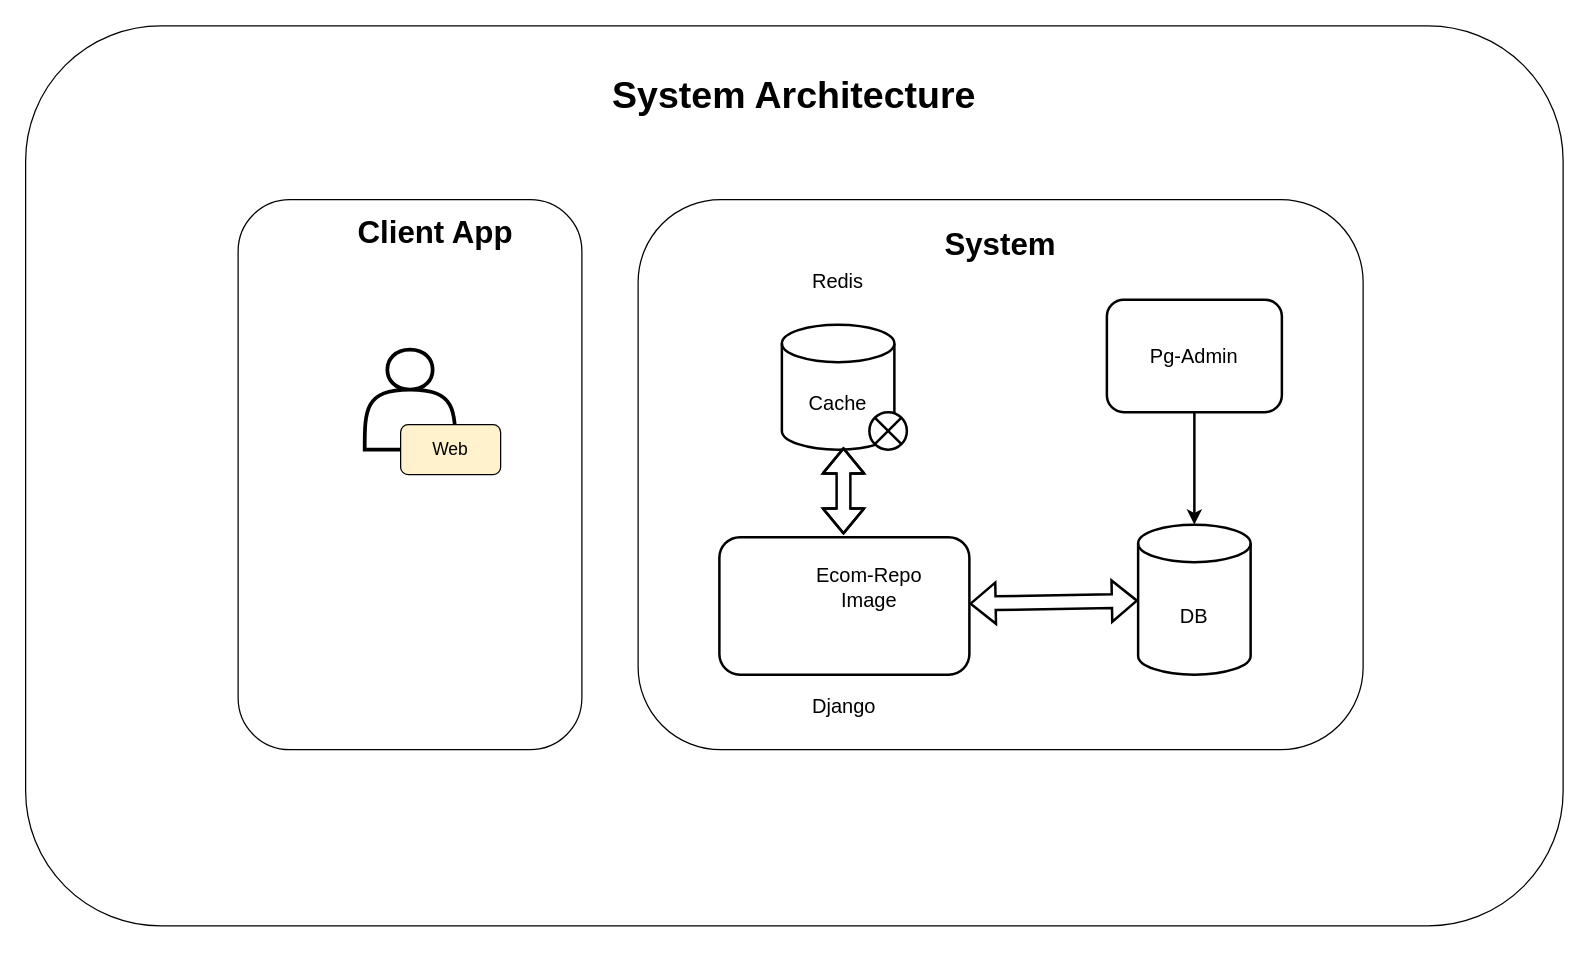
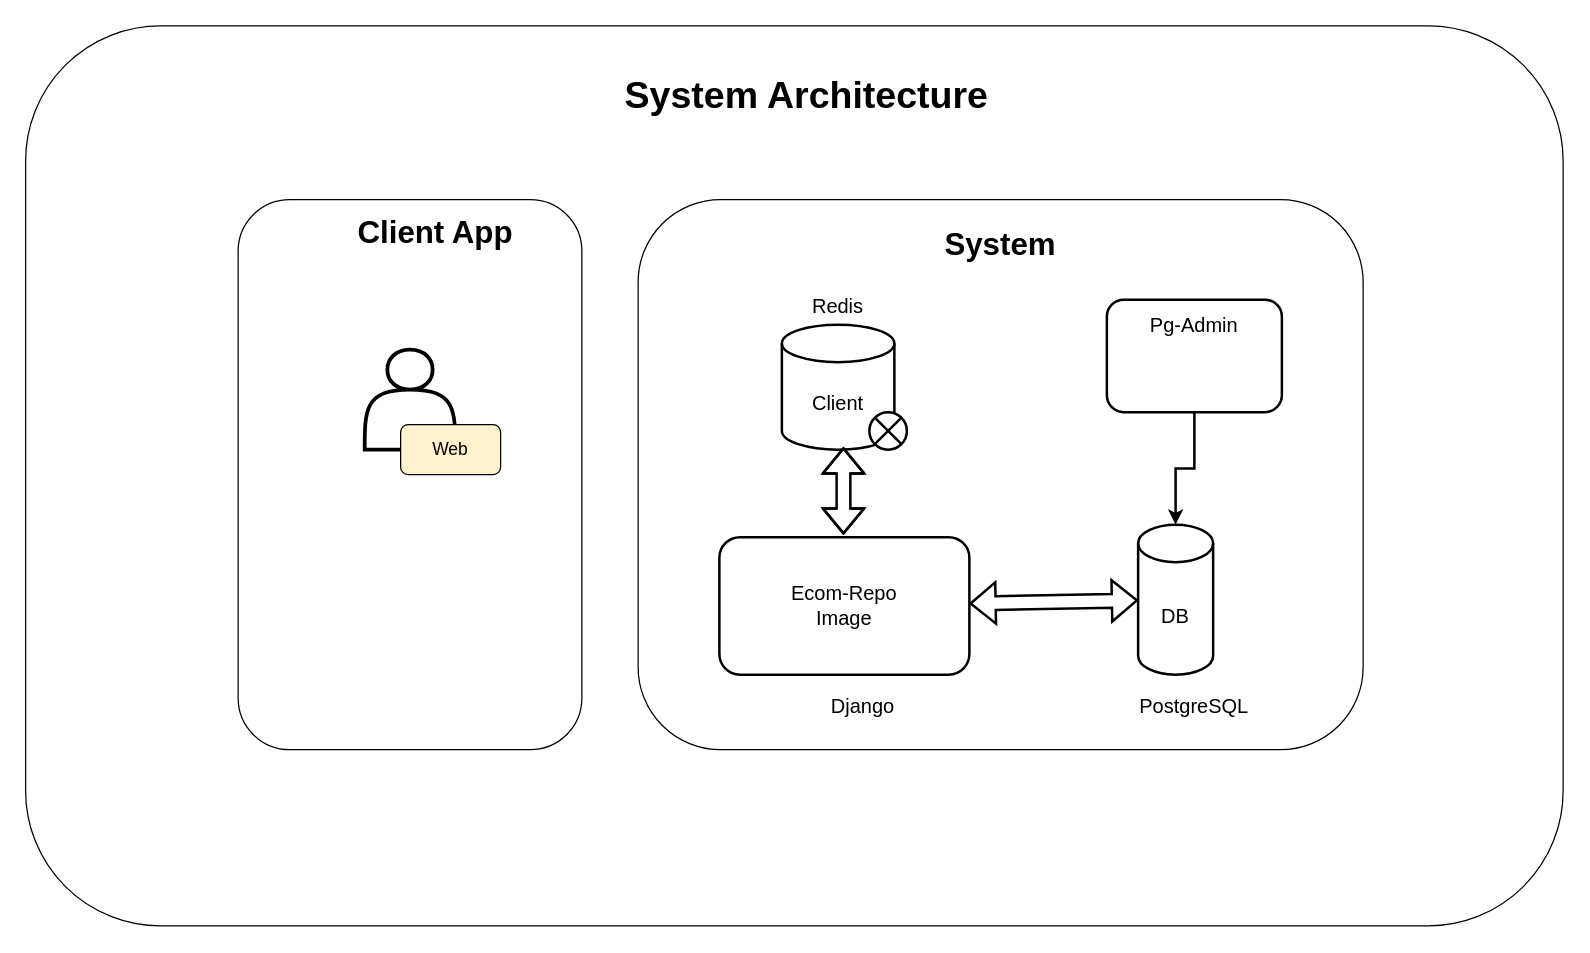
node "System Architecture": moved (794, 94) -> (807, 94)
node "Redis": moved (838, 281) -> (838, 306)
node "Pg-Admin": moved (1194, 356) -> (1194, 324)
node "Cache": label "Cache" -> "Client"
node "Ecom-Repo Image": moved (869, 587) -> (844, 606)
node "DB": size 113x150 -> 75x150
node "Django": moved (844, 706) -> (863, 706)
node "PostgreSQL": added
